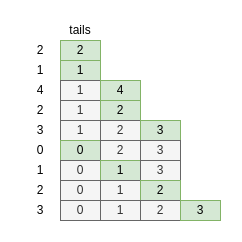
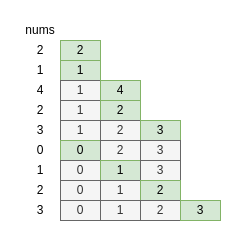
node "nums": added
node "tails": removed
